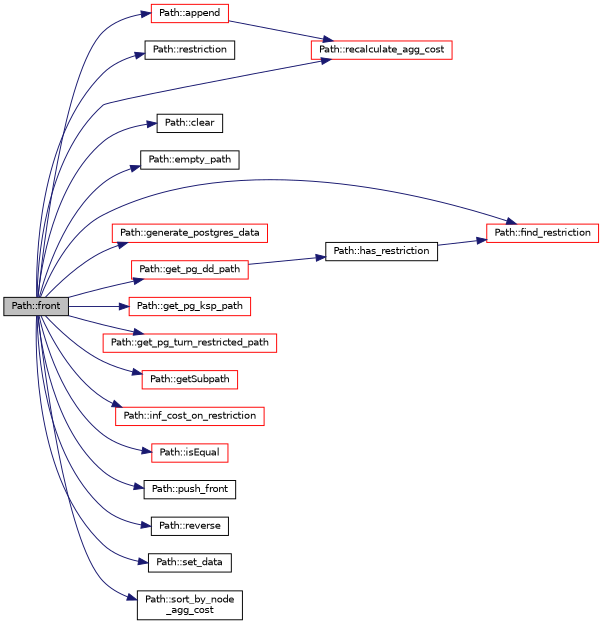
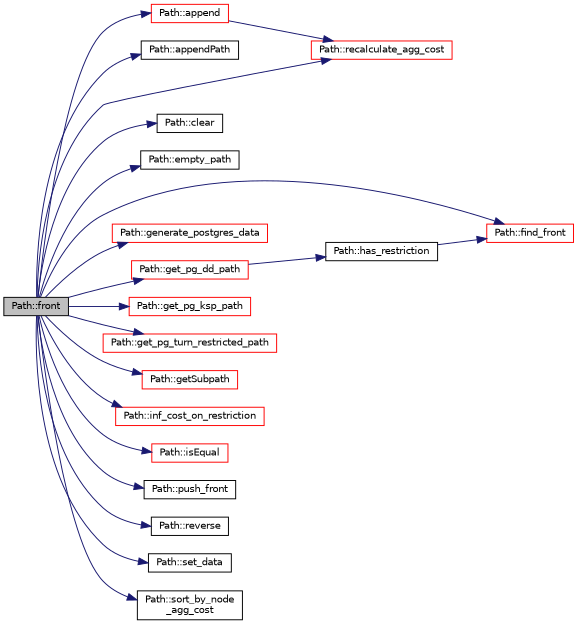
node "Path::restriction": label "Path::restriction" -> "Path::appendPath"
node "Path::find_restriction": label "Path::find_restriction" -> "Path::find_front"
